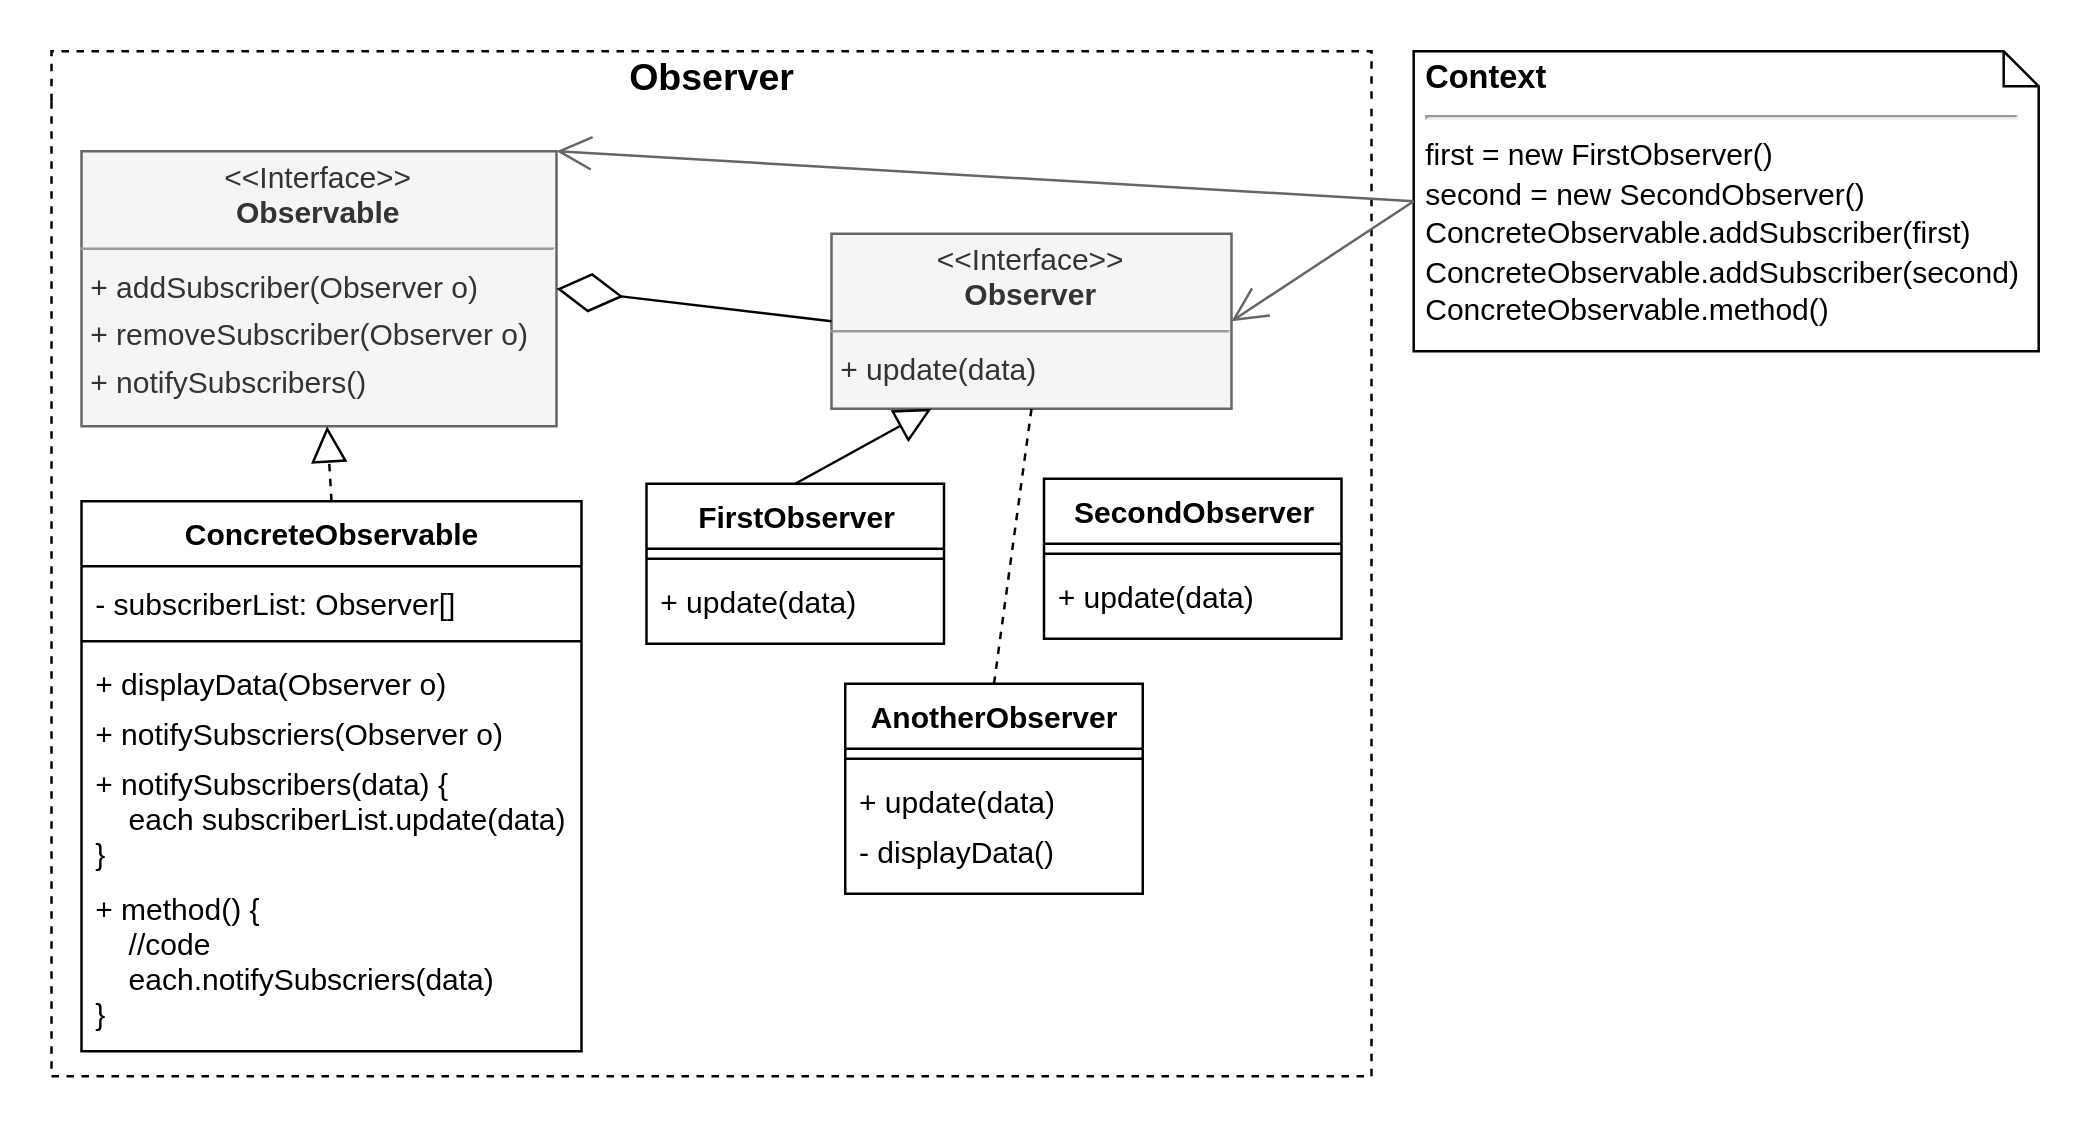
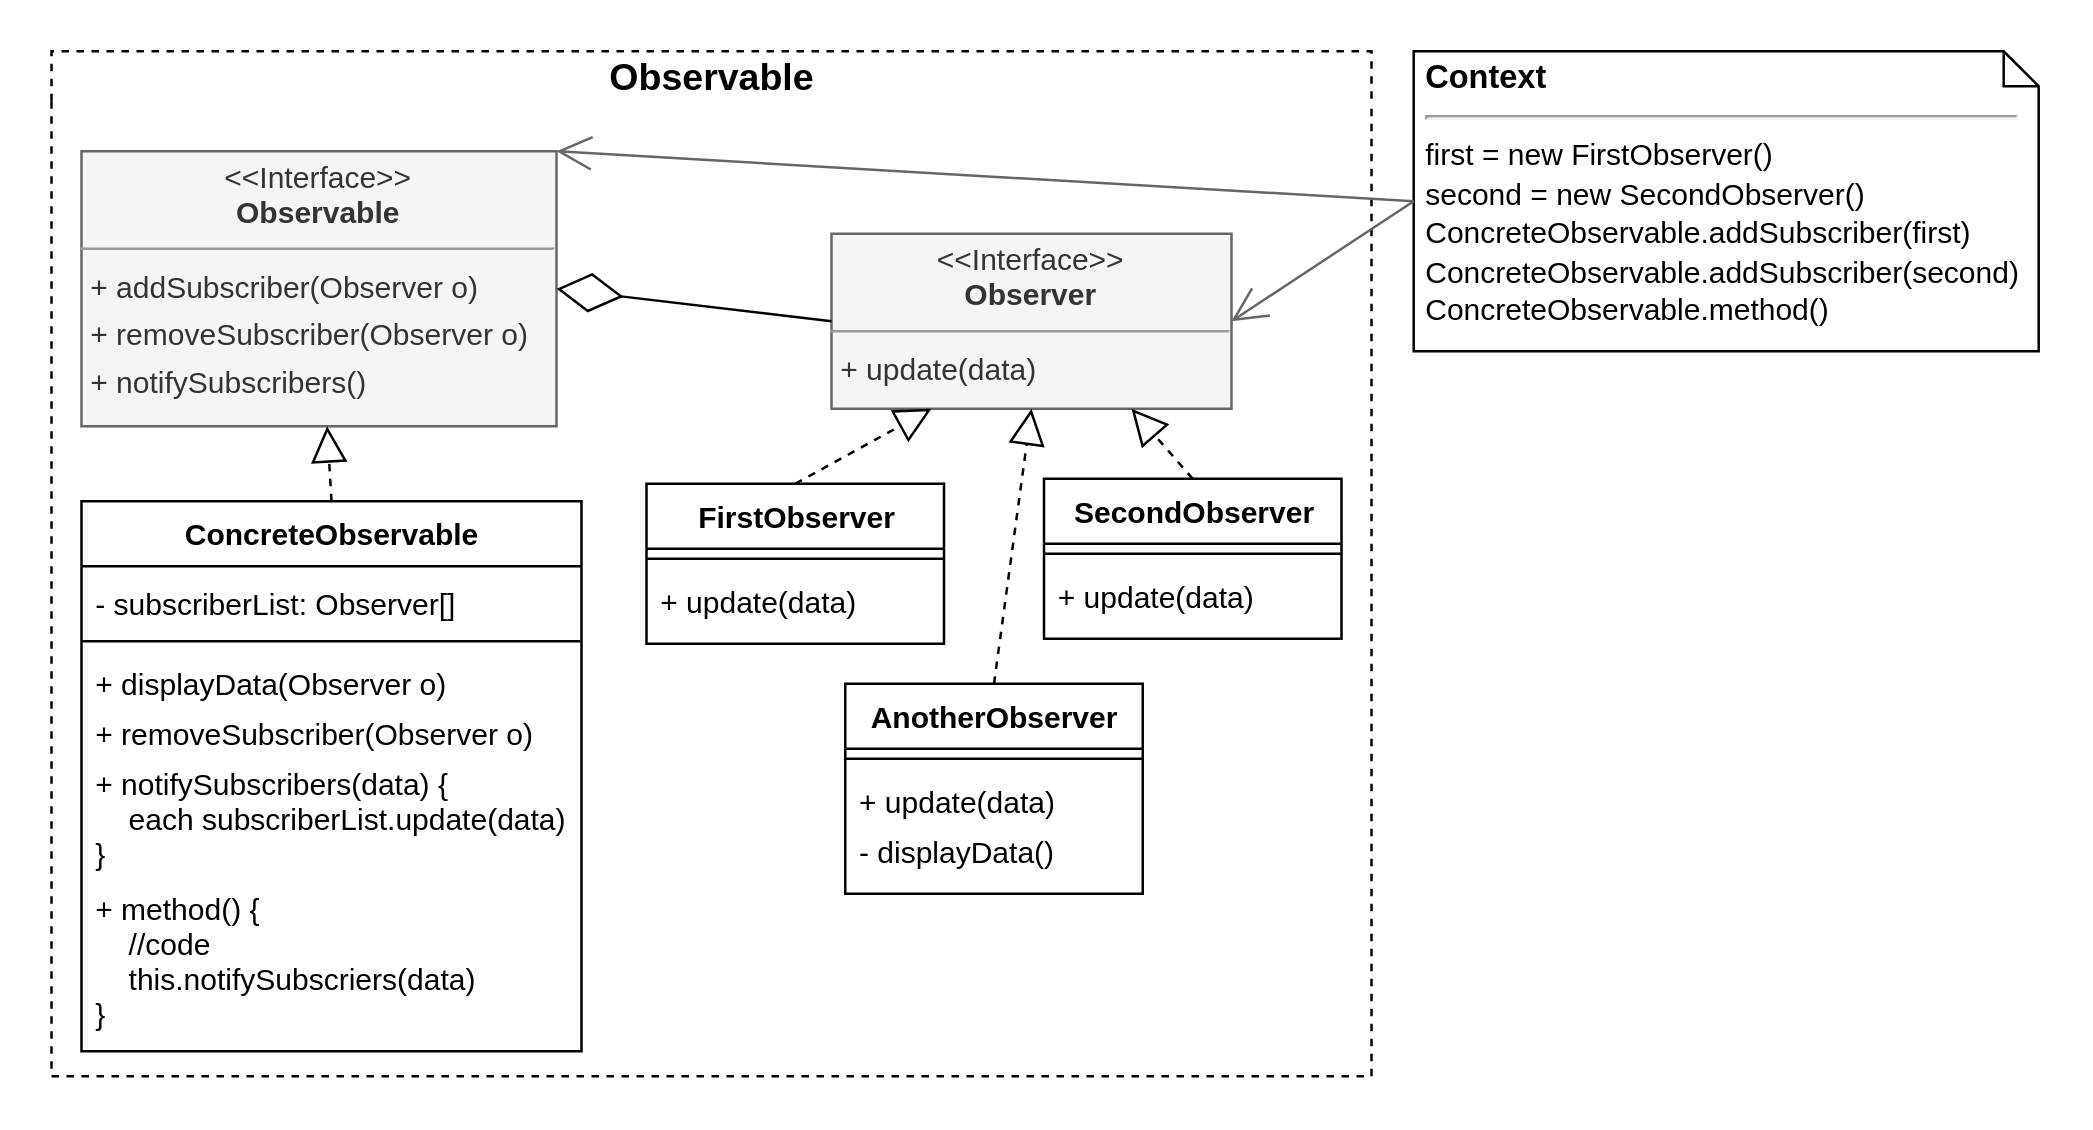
node "Observer": label "Observer" -> "Observable"
edge "<<Interface>> Observer + update(data)" -- "AnotherObserver": arrowhead none -> block
edge "FirstObserver" -> "<<Interface>> Observer + update(data)": style solid -> dashed
edge "SecondObserver" -> "<<Interface>> Observer + update(data)": added
node "+ notifySubscriers(Observer o)": label "+ notifySubscriers(Observer o)" -> "+ removeSubscriber(Observer o)"
node "+ method() { //code each.notifySubscriers(data) }": label "+ method() { //code each.notifySubscriers(data) }" -> "+ method() { //code this.notifySubscriers(data) }"
